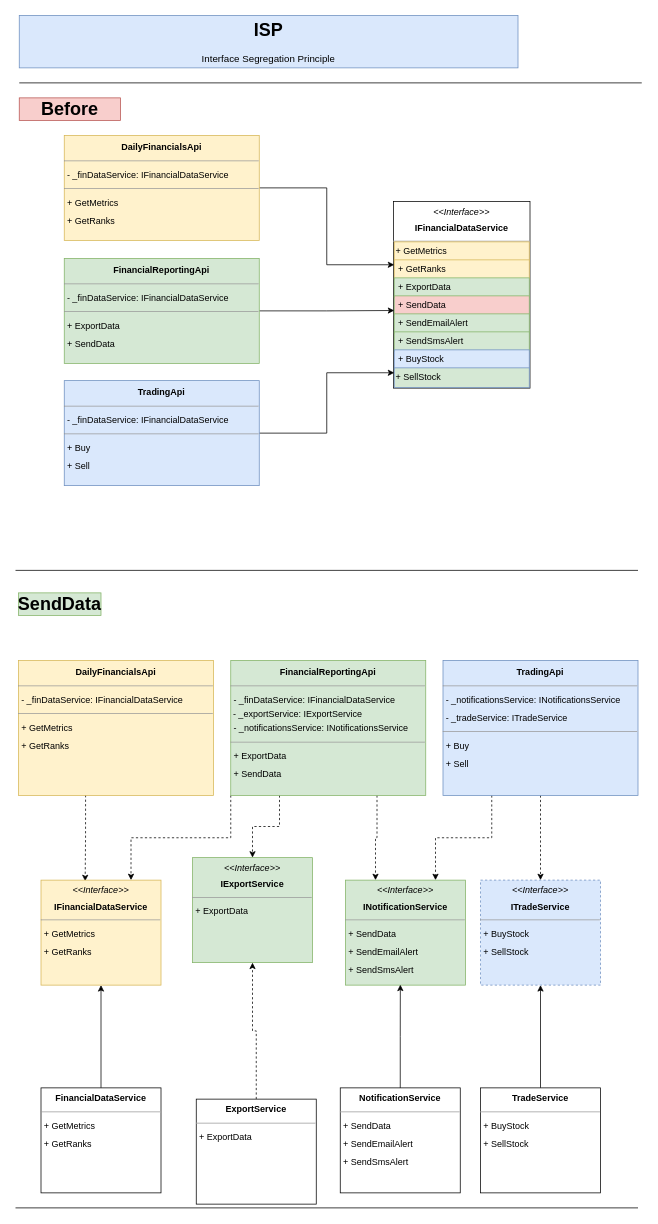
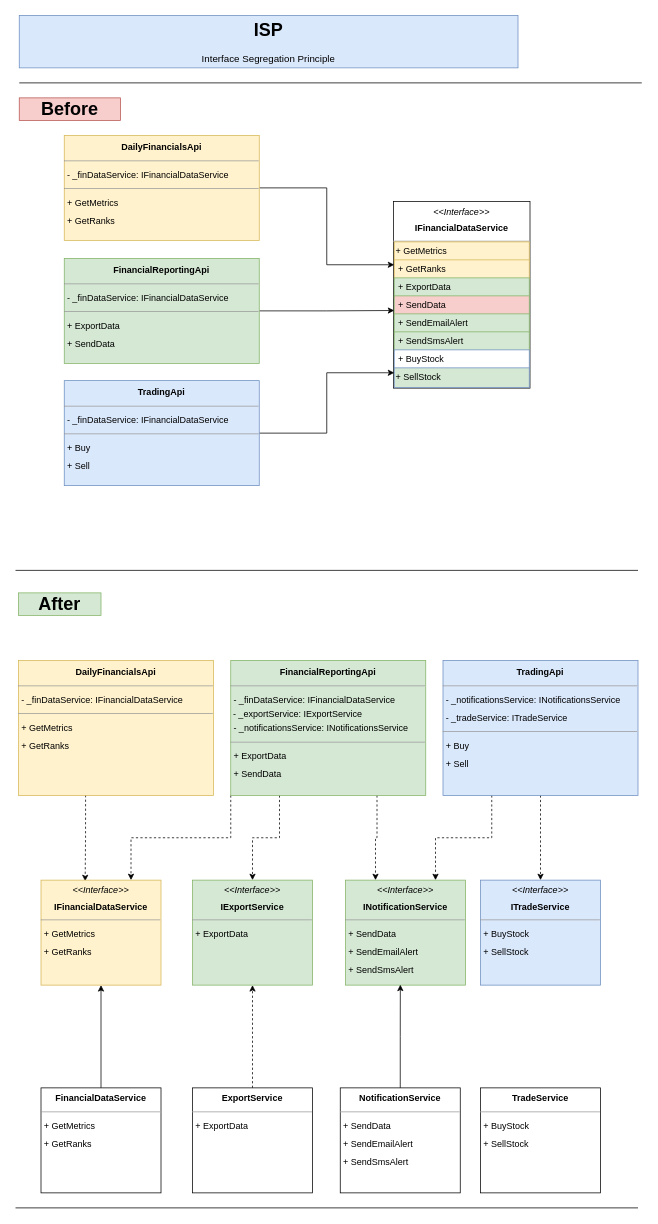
node "+ BuyStock": fillcolor #dae8fc -> #ffffff
node "SendData": label "SendData" -> "After"
node "<<Interface>> IExportService + ExportData": moved (252, 910) -> (252, 933)
node "<<Interface>> ITradeService + BuyStock + SellStock": style dashed -> solid
edge "TradeService + BuyStock + SellStock" -> "<<Interface>> ITradeService + BuyStock + SellStock": removed
node "ExportService + ExportData": moved (256, 1152) -> (252, 1140)
